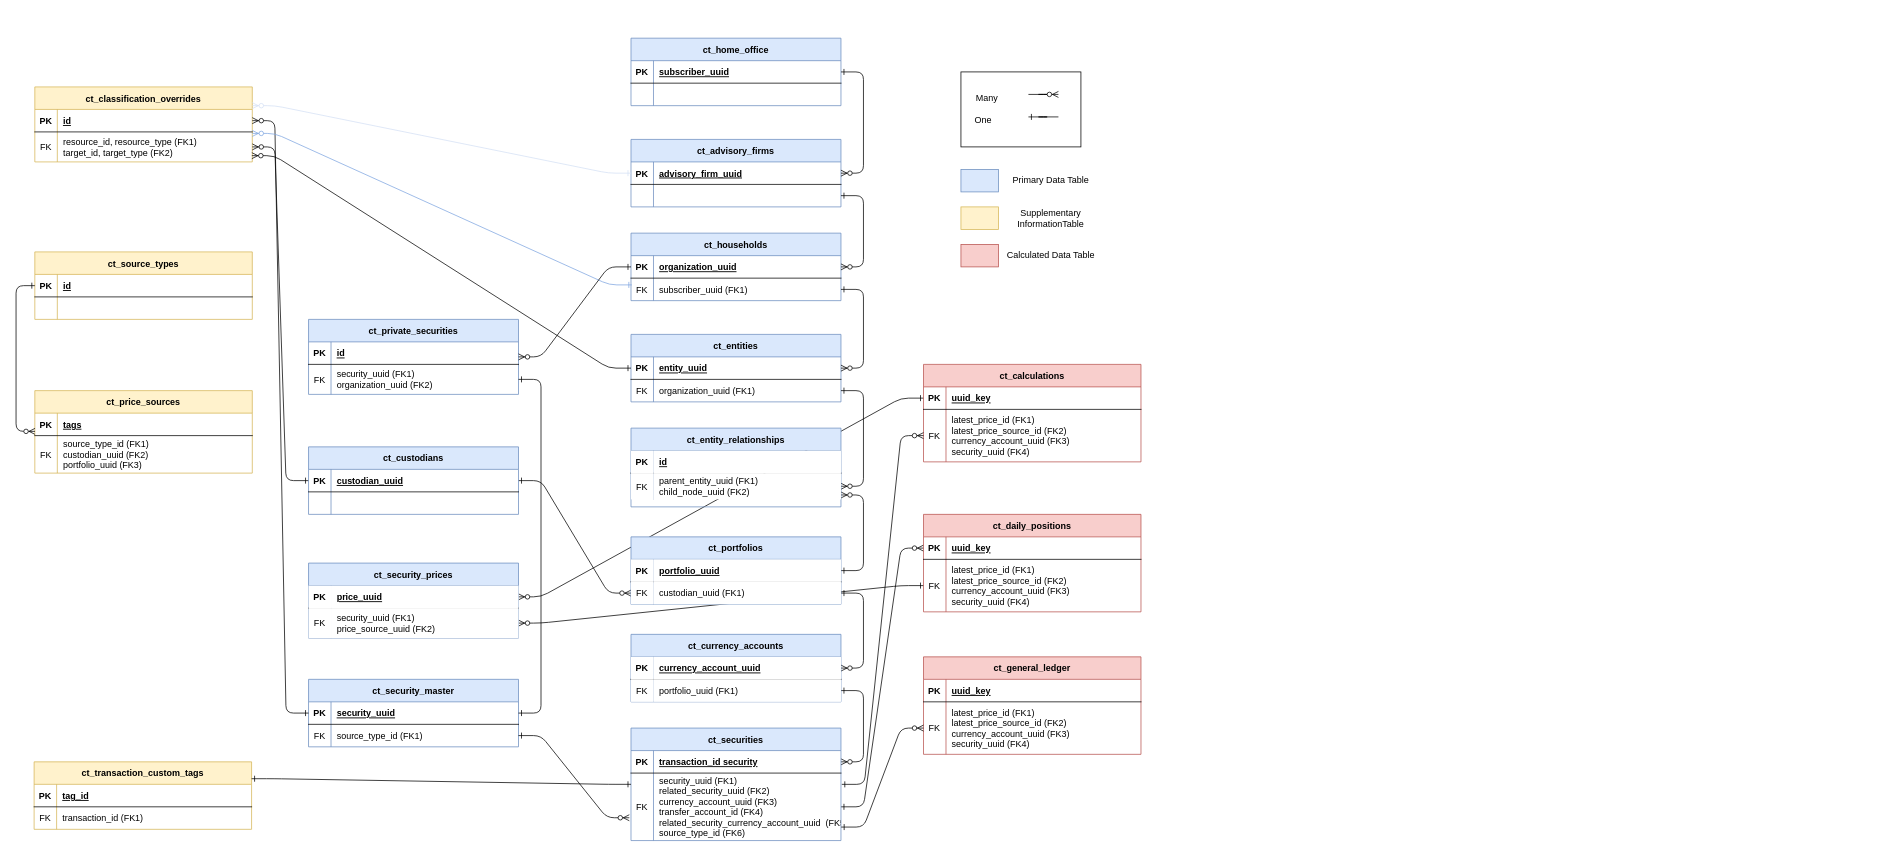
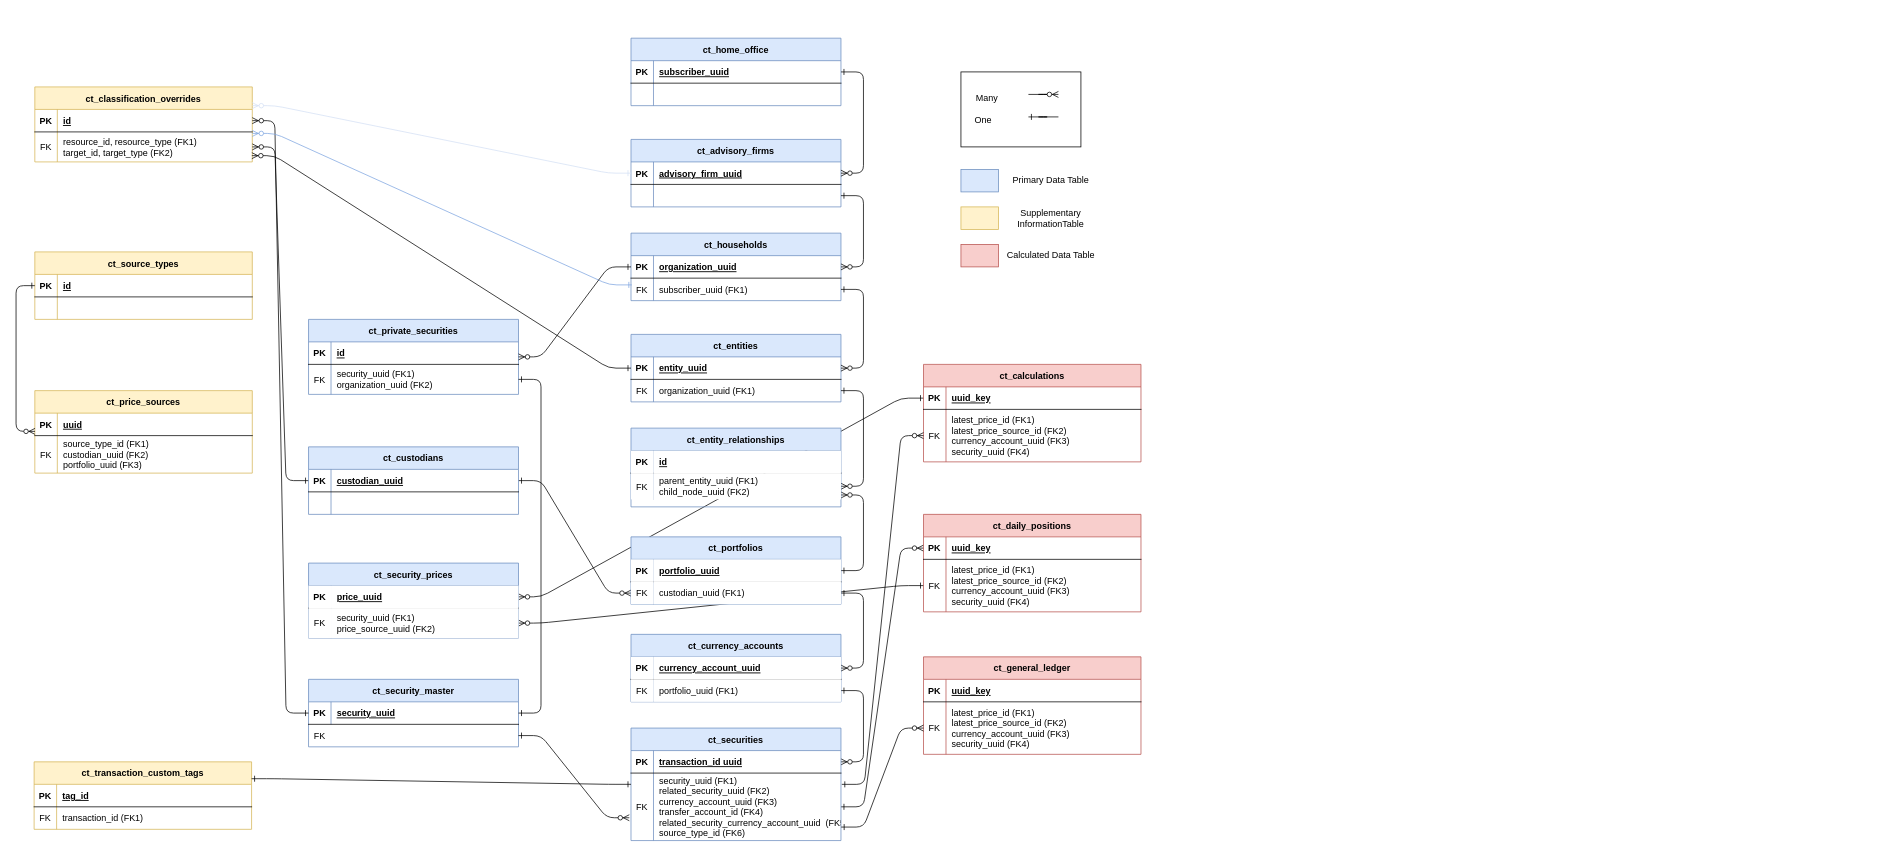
node "tags": label "tags" -> "uuid"
node "source_type_id (FK1)": removed
node "transaction_id security": label "transaction_id security" -> "transaction_id uuid"
